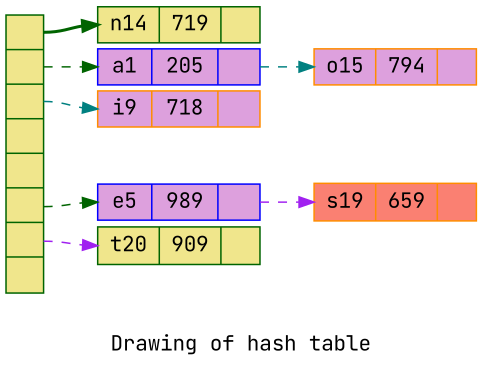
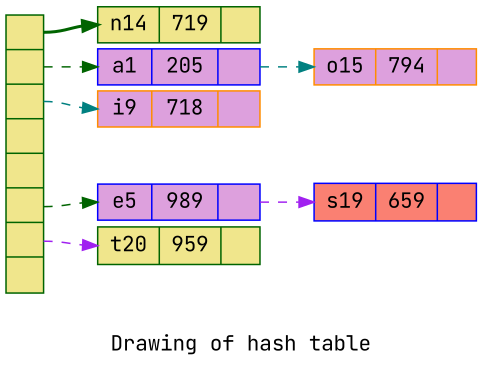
node "s19": color darkorange -> blue
node "t20": text "909" -> "959"
